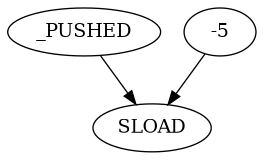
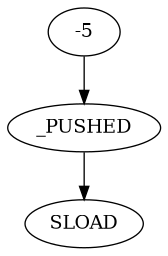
edge "-5" -> "SLOAD": now "-5" -> "_PUSHED"
